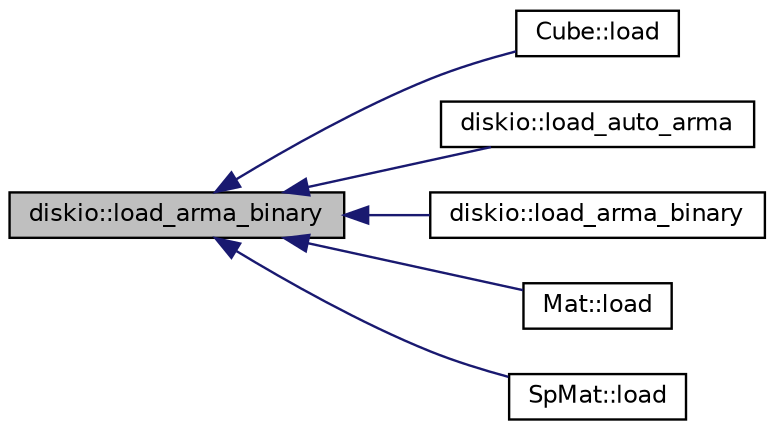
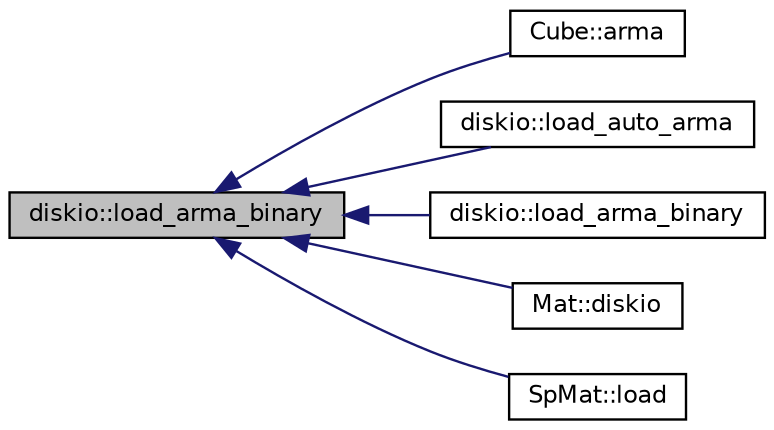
node "Cube::load": label "Cube::load" -> "Cube::arma"
node "Mat::load": label "Mat::load" -> "Mat::diskio"
